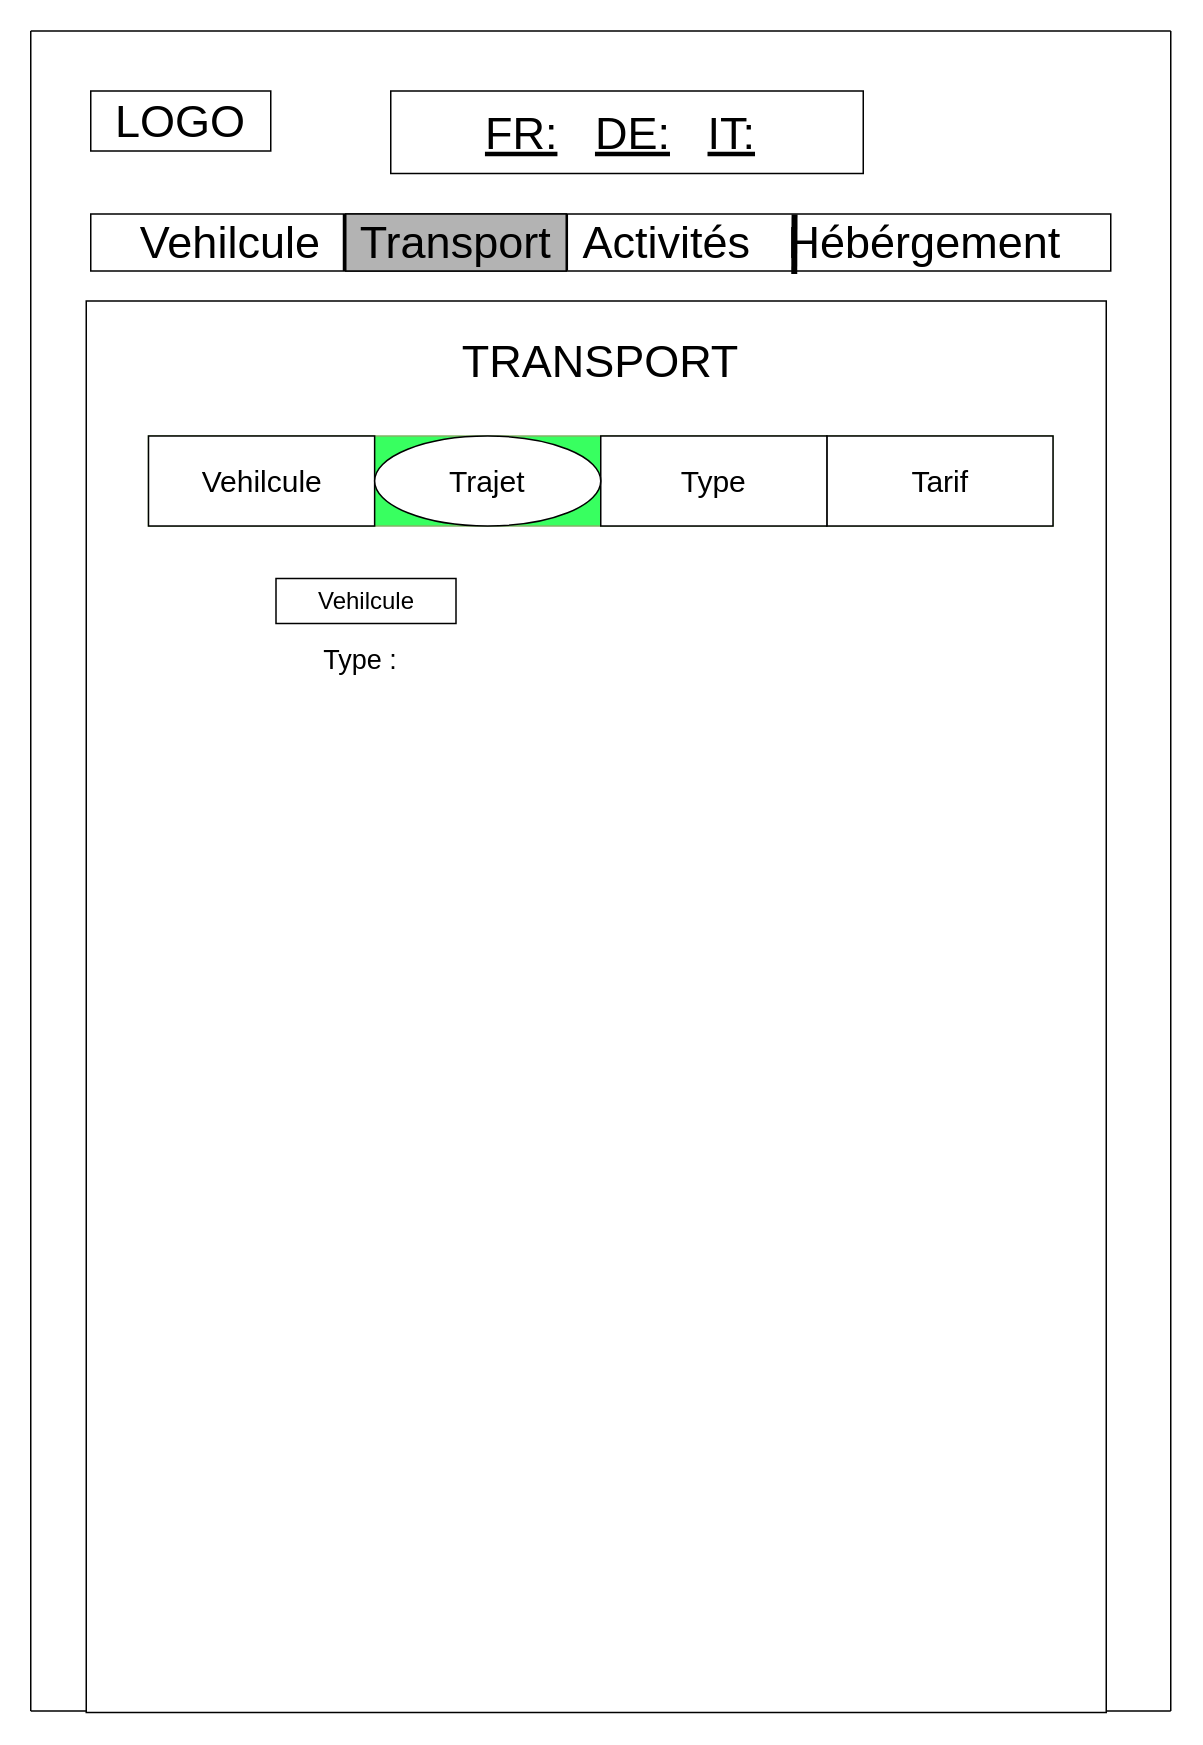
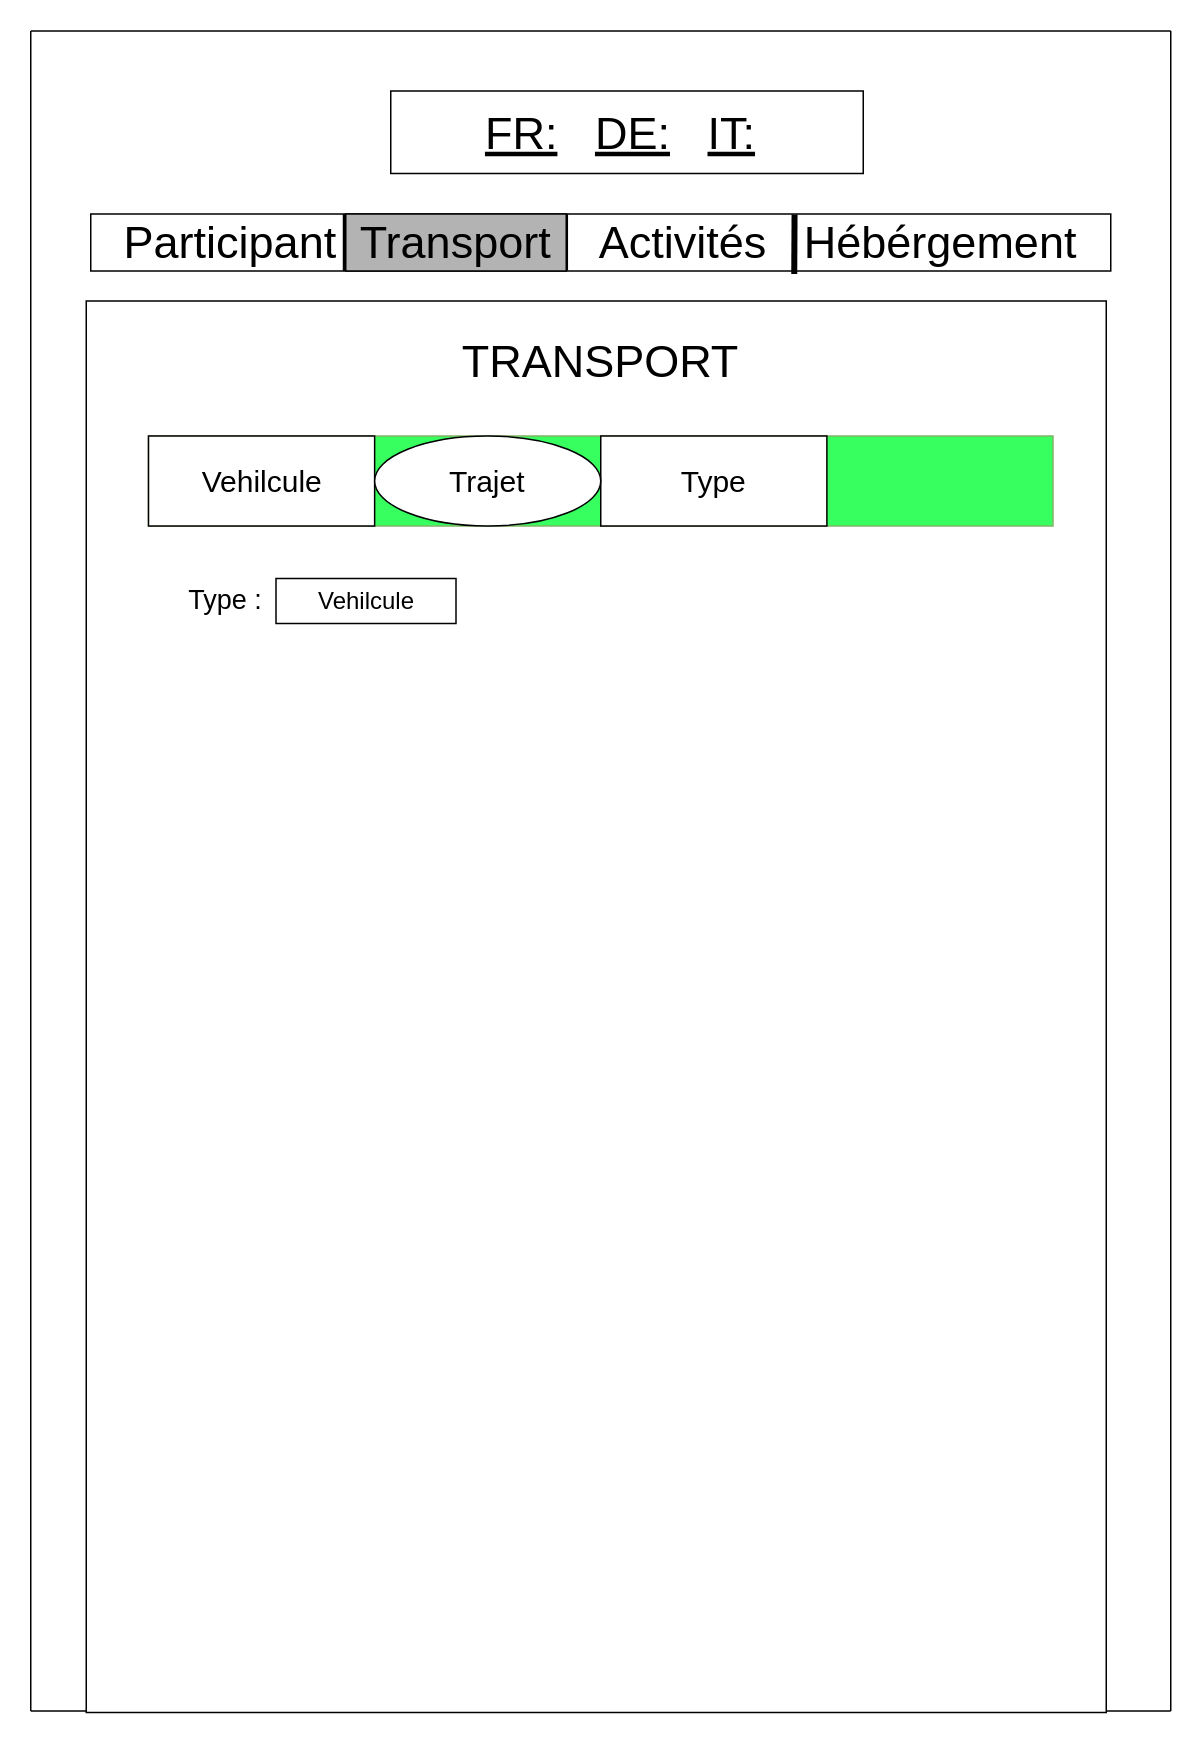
node "LOGO": removed
node "Vehilcule Activités Hébérgement": label "Vehilcule Activités Hébérgement" -> "Participant Activités Hébérgement"
node "Tarif": removed
node "Type :": moved (361, 661) -> (226, 601)
